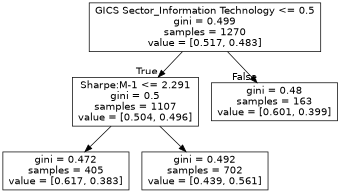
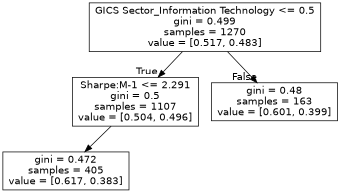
node "gini = 0.492 samples = 702 value = [0.439, 0.561]": removed
